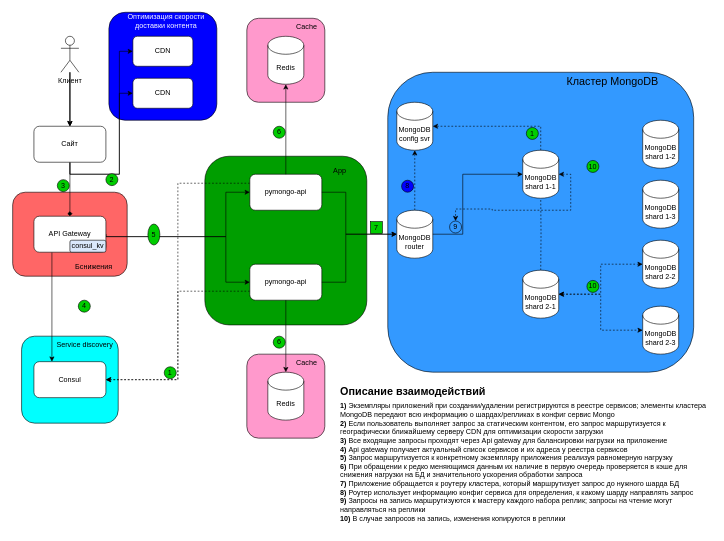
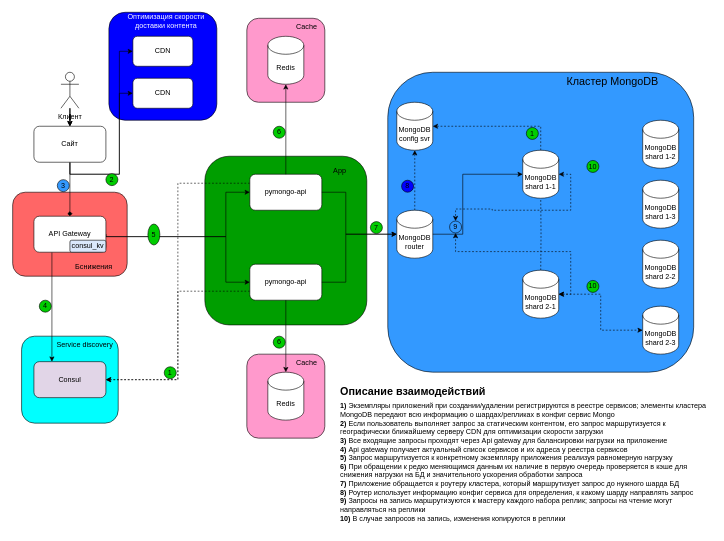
node "Клиент": moved (70, 54) -> (70, 90)
node "3": fillcolor #00cc00 -> #3399ff
node "7": shape rectangle -> ellipse
edge "MongoDB shard 2-2" -- "MongoDB shard 2-1": now "9" -- "MongoDB shard 2-1"
node "4": moved (84, 306) -> (45, 306)
node "Consul": fillcolor #ffffff -> #e1d5e7
